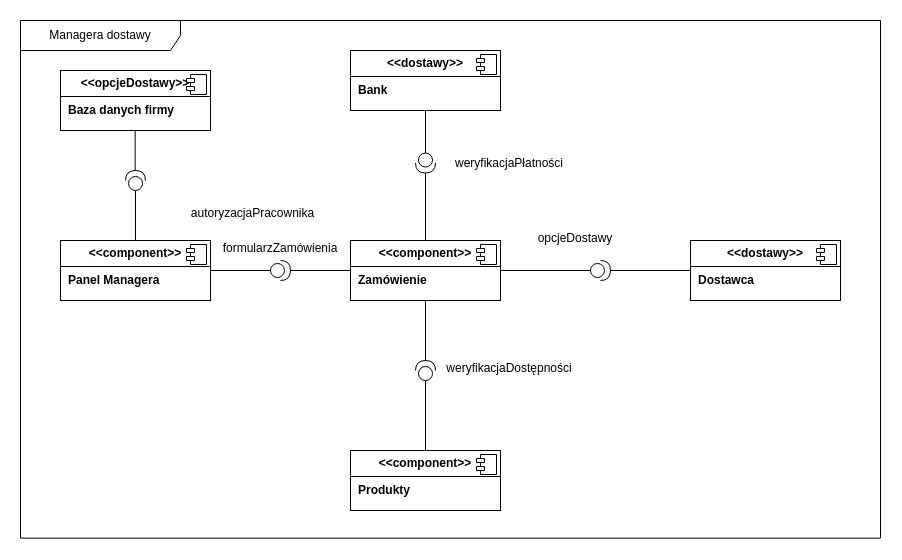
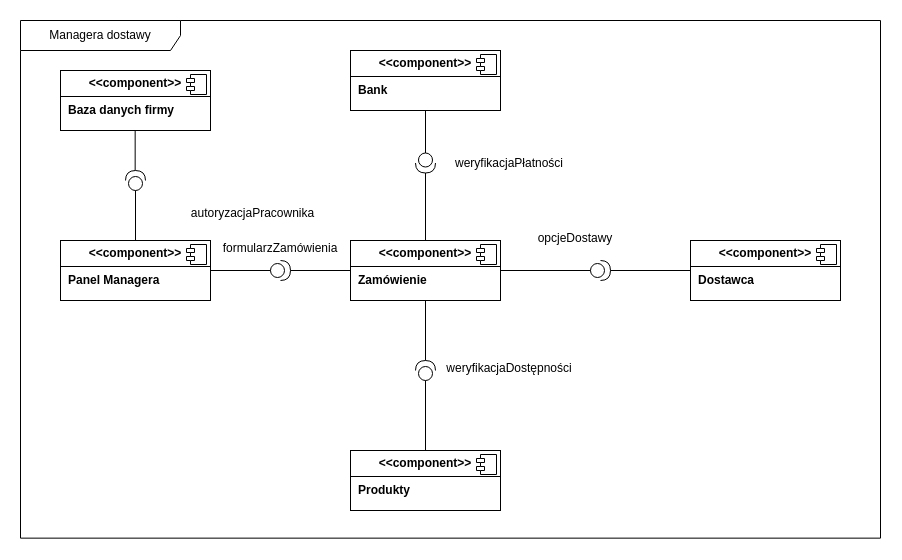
node "<<dostawy>> Bank": label "<<dostawy>> Bank" -> "<<component>> Bank"
node "<<opcjeDostawy>> Baza danych firmy": label "<<opcjeDostawy>> Baza danych firmy" -> "<<component>> Baza danych firmy"
node "<<dostawy>> Dostawca": label "<<dostawy>> Dostawca" -> "<<component>> Dostawca"
